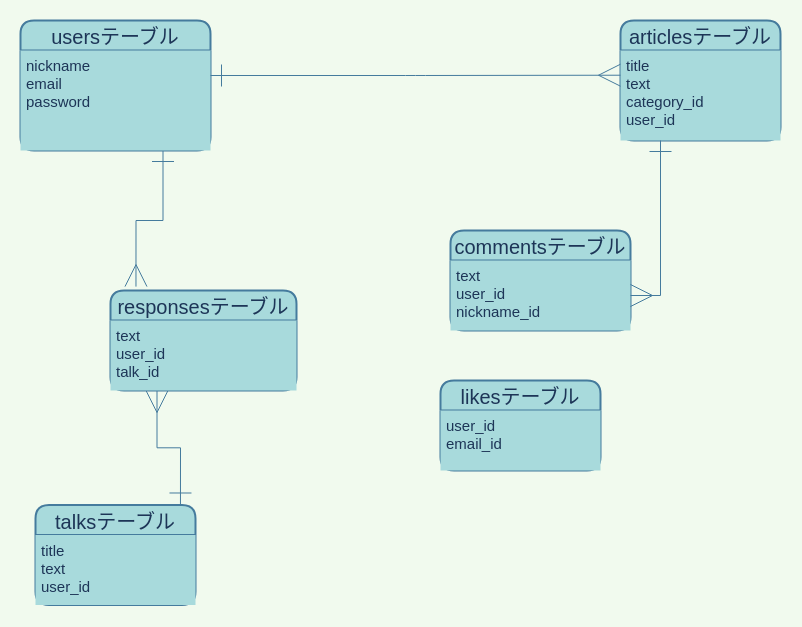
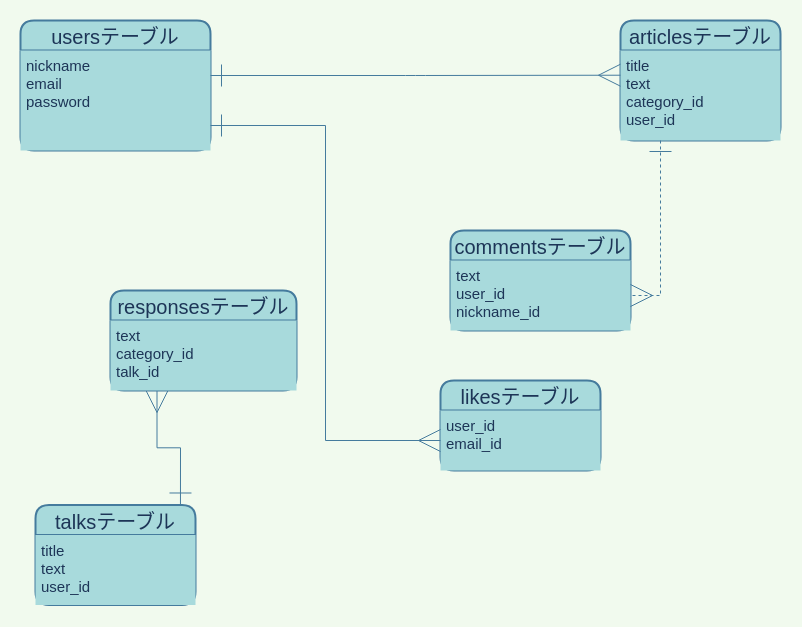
edge "usersテーブル" -- "responsesテーブル": removed
edge "title text category_id user_id" -- "text user_id nickname_id": style solid -> dashed
edge "nickname email password" -- "user_id email_id": added
node "text user_id talk_id": label "text user_id talk_id" -> "text category_id talk_id"
